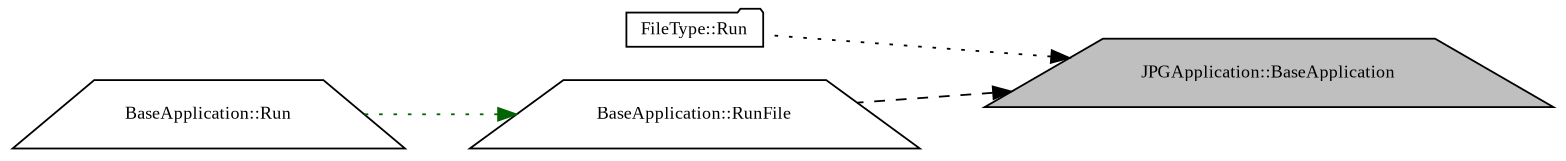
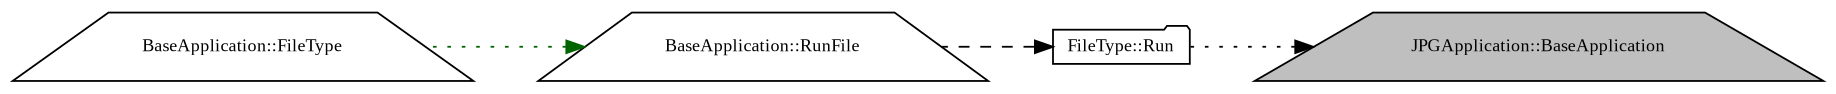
edge "BaseApplication::RunFile" -> "JPGApplication::BaseApplication": now "BaseApplication::RunFile" -> "FileType::Run"
node "BaseApplication::Run": label "BaseApplication::Run" -> "BaseApplication::FileType"
